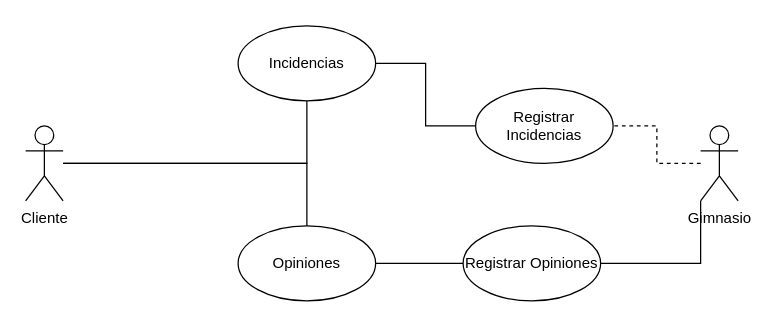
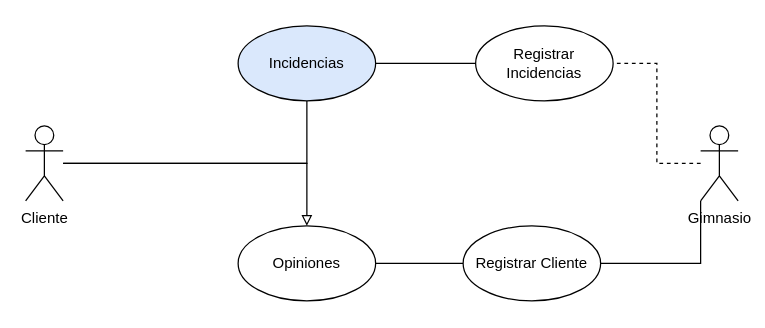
node "Incidencias": fillcolor #ffffff -> #dae8fc
node "Registrar Incidencias": moved (544, 126) -> (544, 63)
edge "Cliente" -- "Opiniones": arrowhead none -> block
node "Registrar Opiniones": label "Registrar Opiniones" -> "Registrar Cliente"
